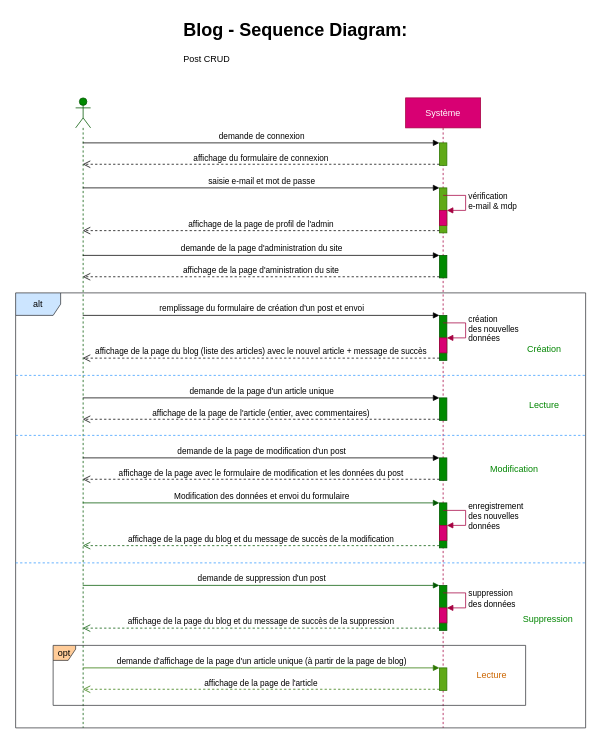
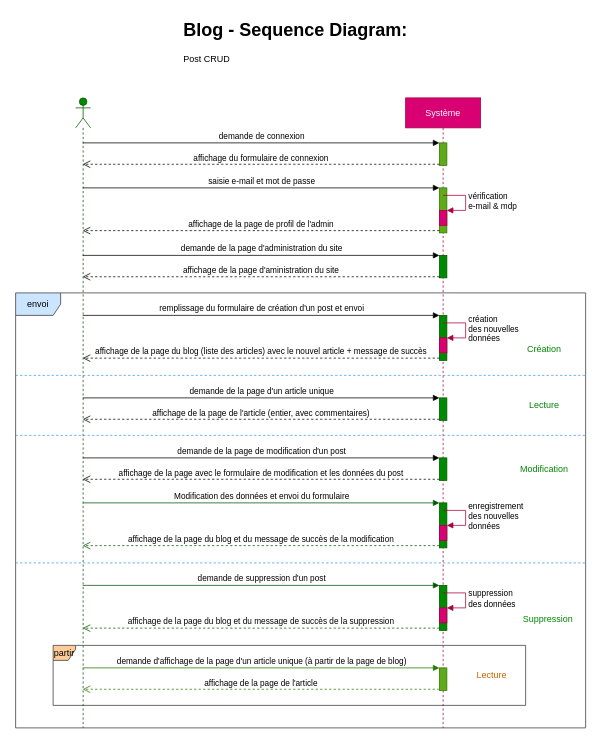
node "alt": label "alt" -> "envoi"
node "Modification": moved (514, 469) -> (544, 469)
node "opt": label "opt" -> "partir"
